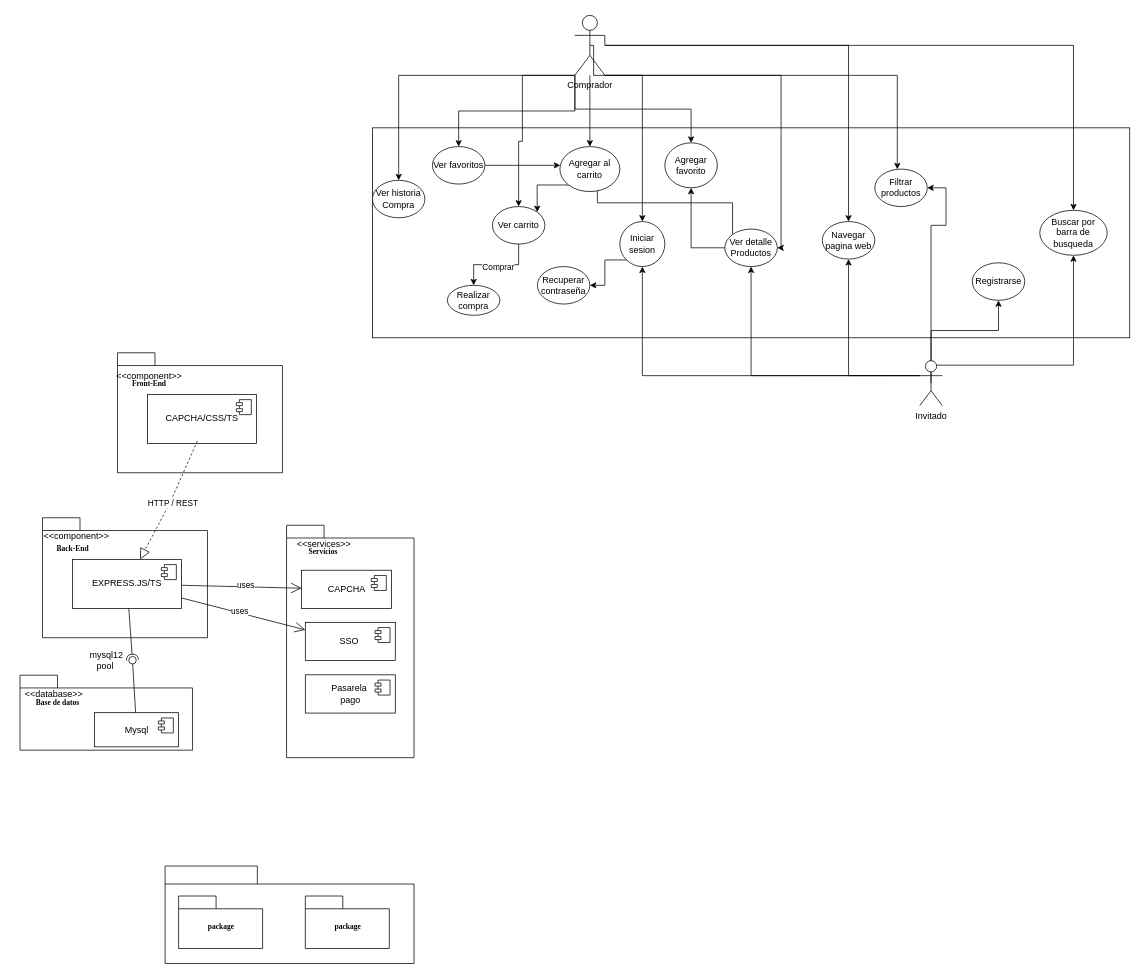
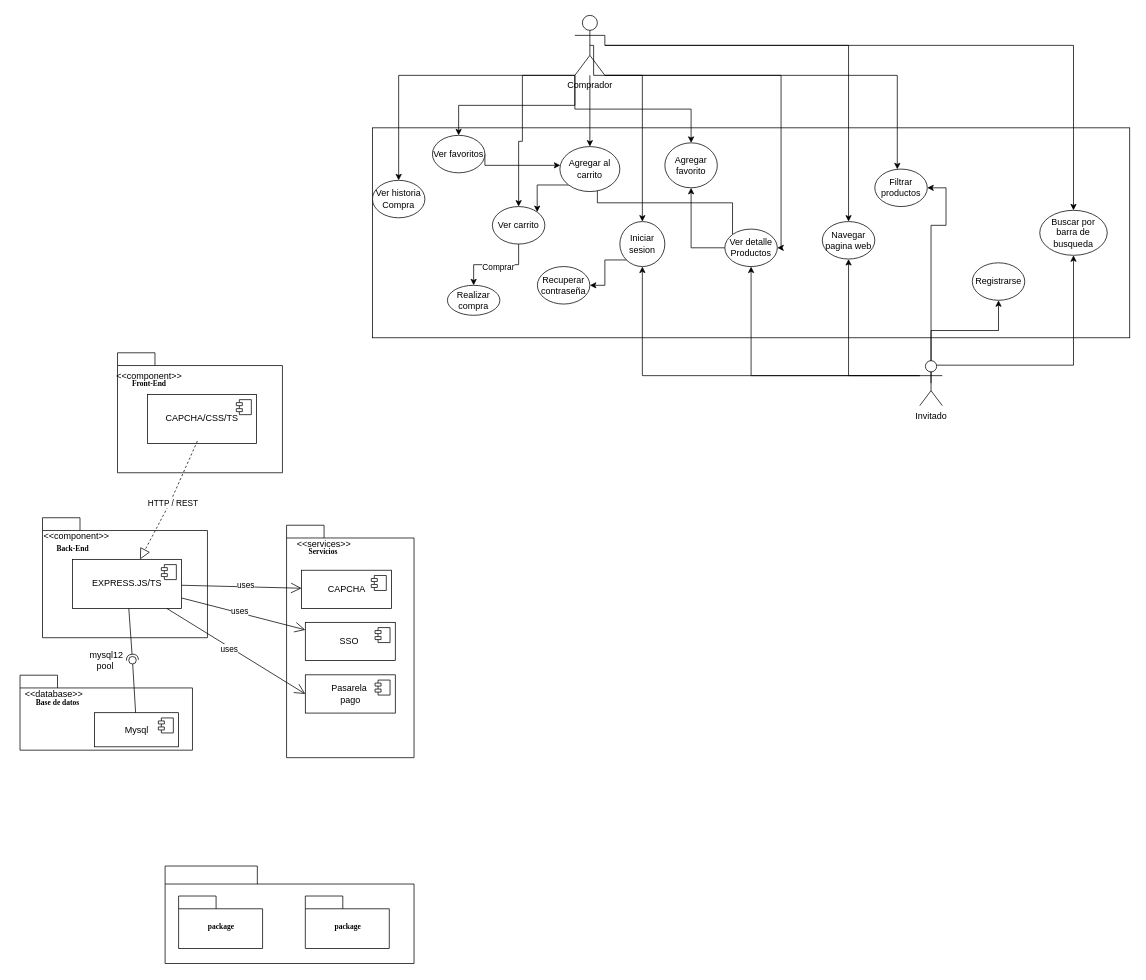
node "Ver favoritos": moved (459, 165) -> (459, 154)
edge "EXPRESS.JS/TS" -> "Pasarela pago": added, label "uses"
